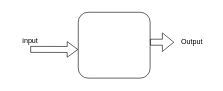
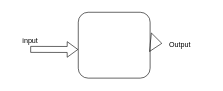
node "Output": moved (192, 42) -> (180, 45)
